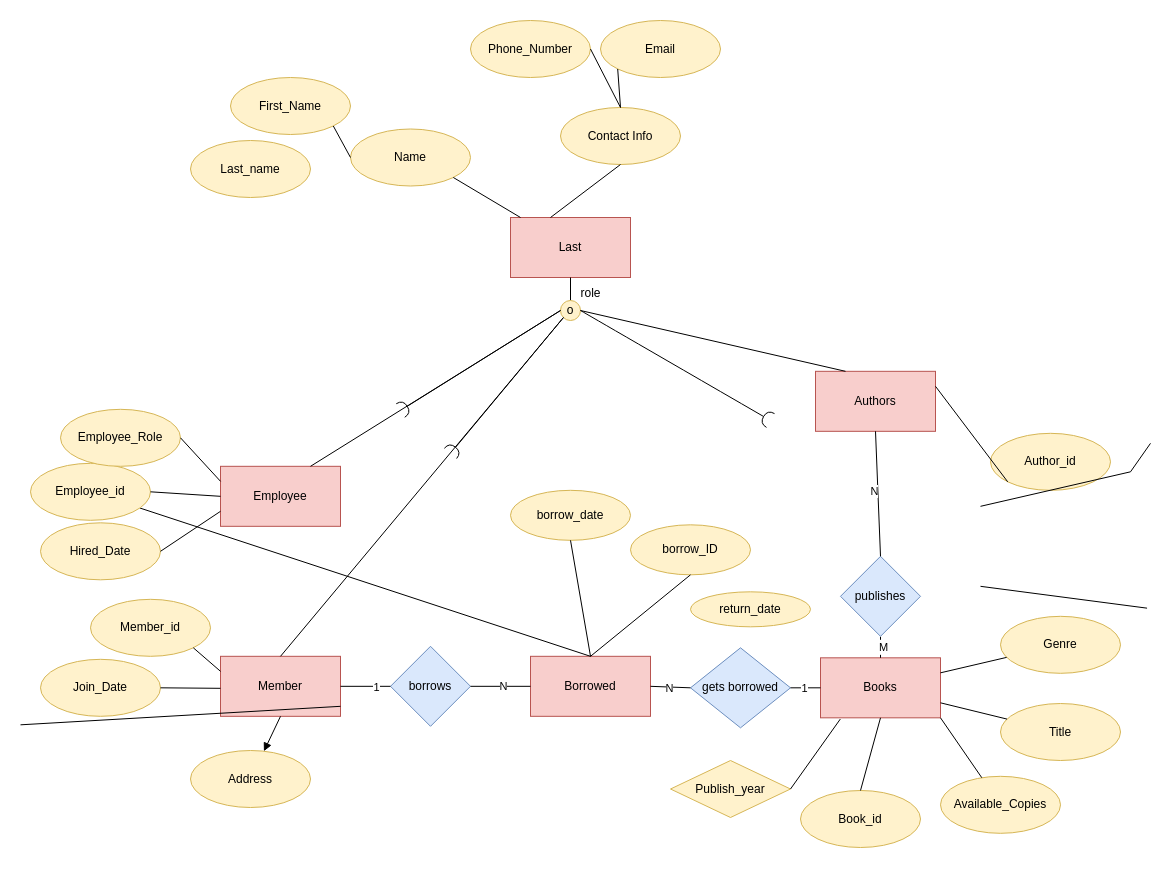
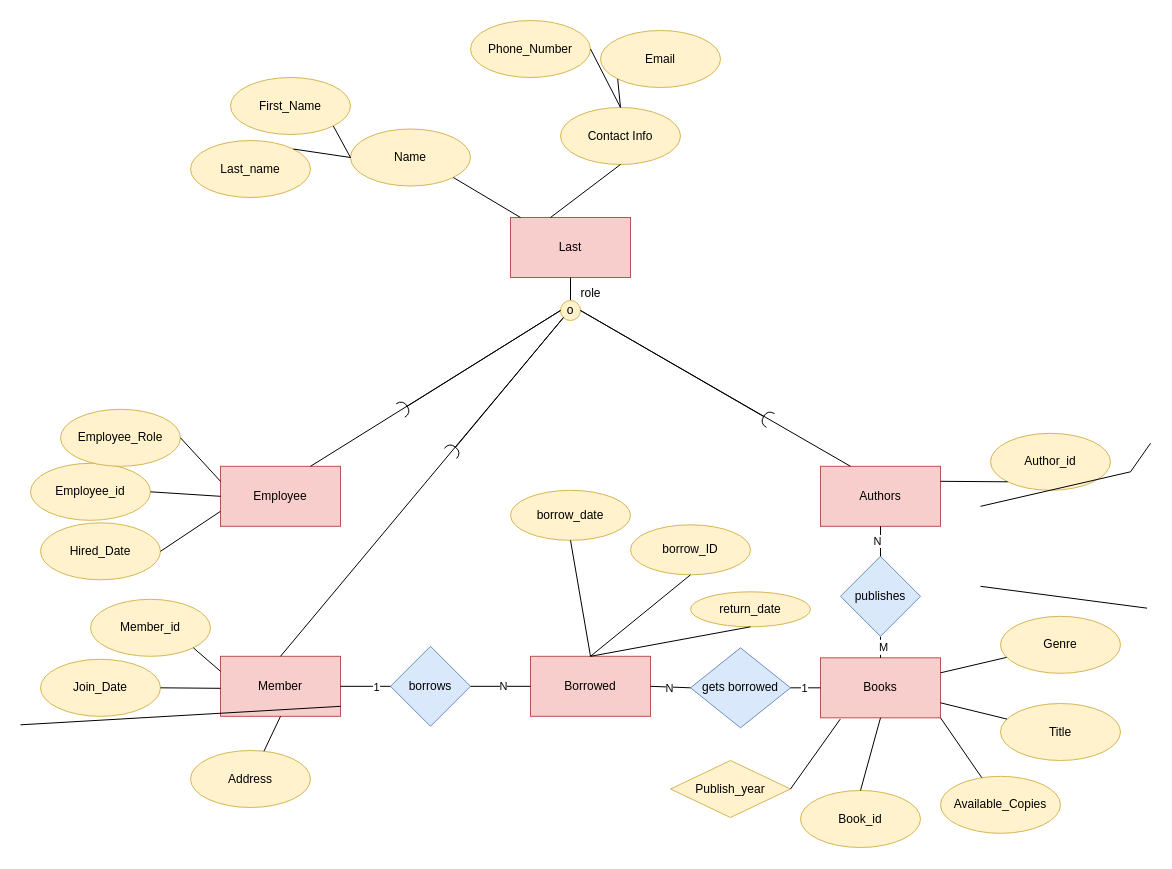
node "Email": moved (661, 49) -> (661, 59)
edge "Name" -- "Last_name": added
node "Authors": moved (876, 401) -> (881, 496)
edge "Employee_id" -- "Borrowed": now "return_date" -- "Borrowed"
edge "Member" -> "Address": arrowhead block -> none
